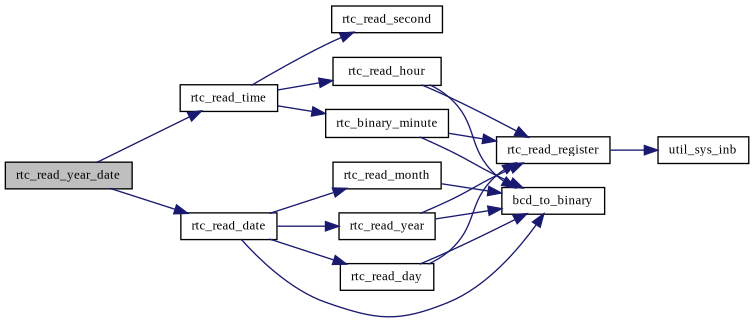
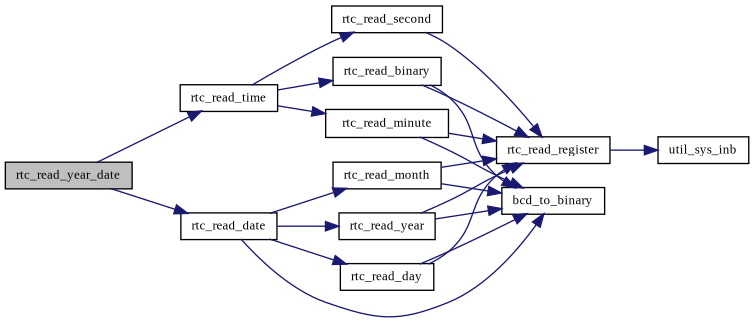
node "rtc_read_hour": label "rtc_read_hour" -> "rtc_read_binary"
edge "rtc_read_second" -> "rtc_read_register": added
node "rtc_binary_minute": label "rtc_binary_minute" -> "rtc_read_minute"
edge "rtc_read_month" -> "rtc_read_register": added
